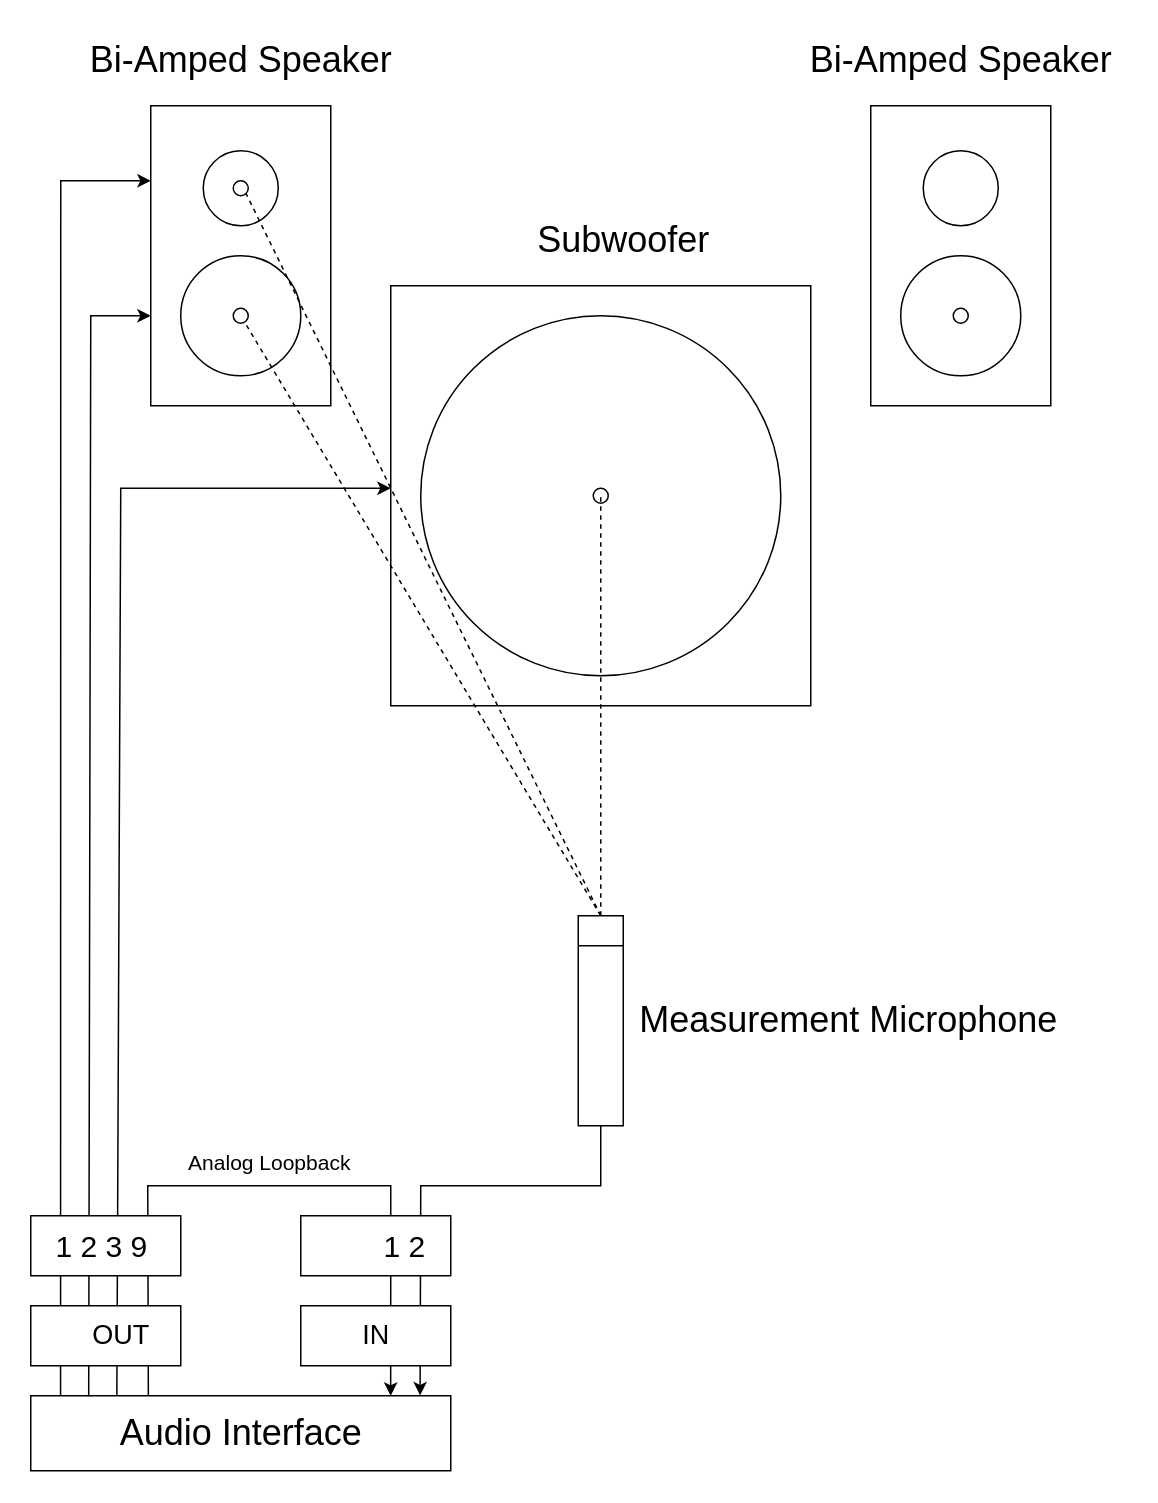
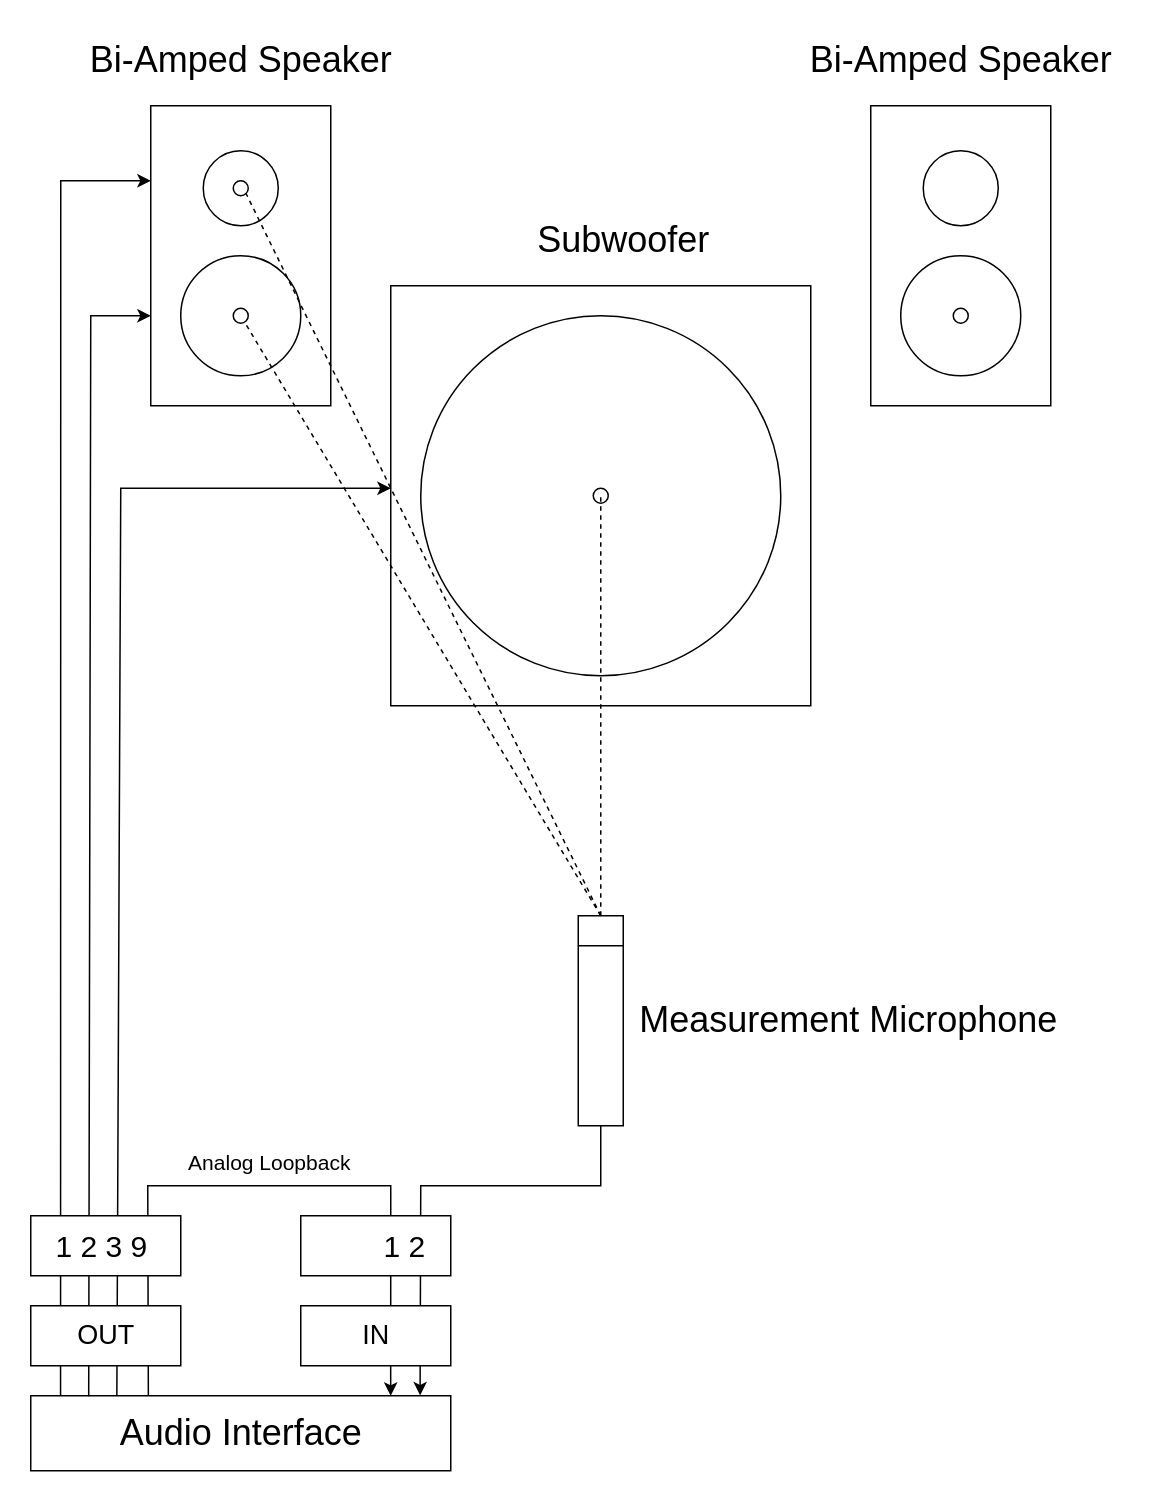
node "OUT": moved (121, 1336) -> (106, 1336)
